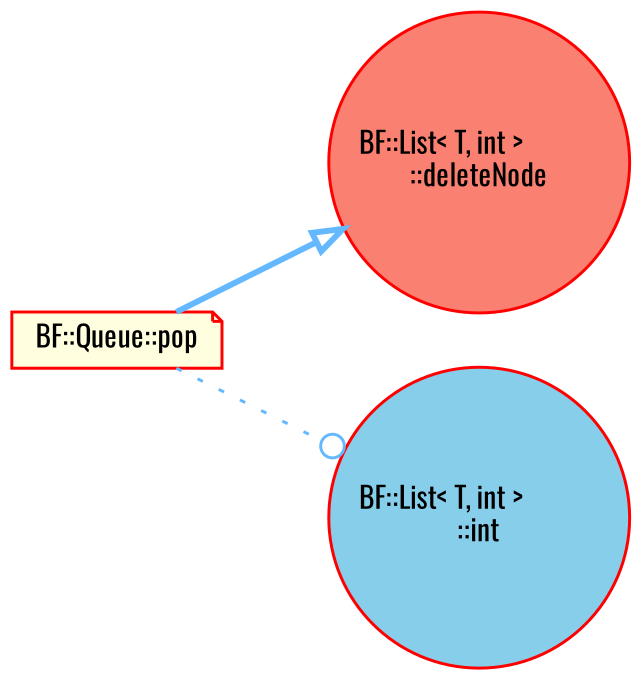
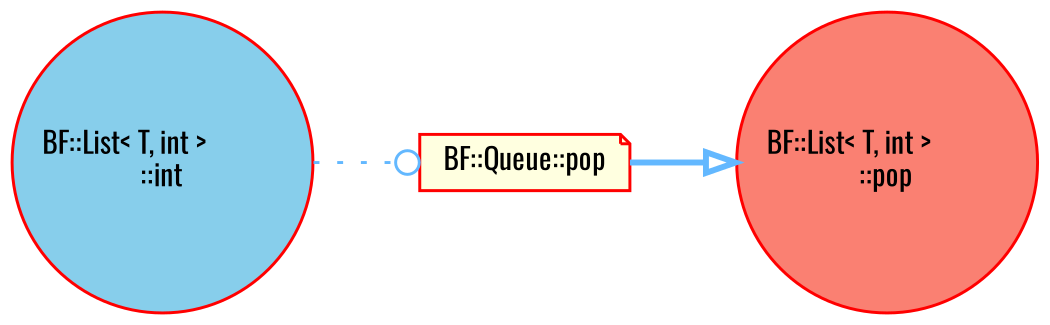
node "BF::List< T, int > ::deleteNode": label "BF::List< T, int > ::deleteNode" -> "BF::List< T, int > ::pop"
edge "BF::Queue::pop" -> "BF::List< T, int > ::int": reversed
